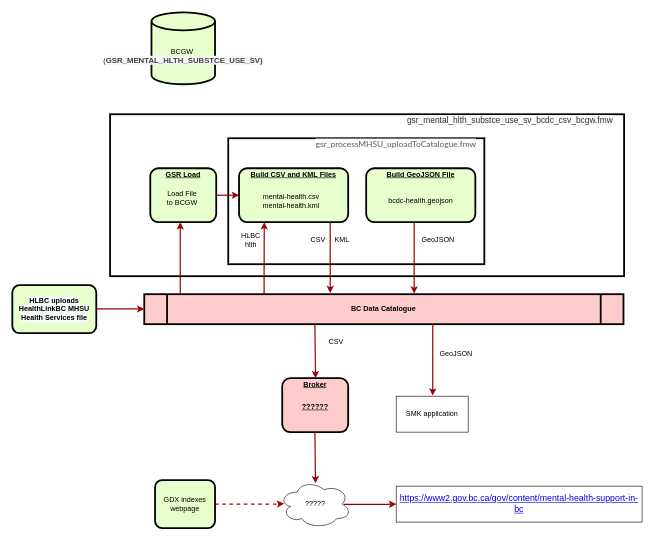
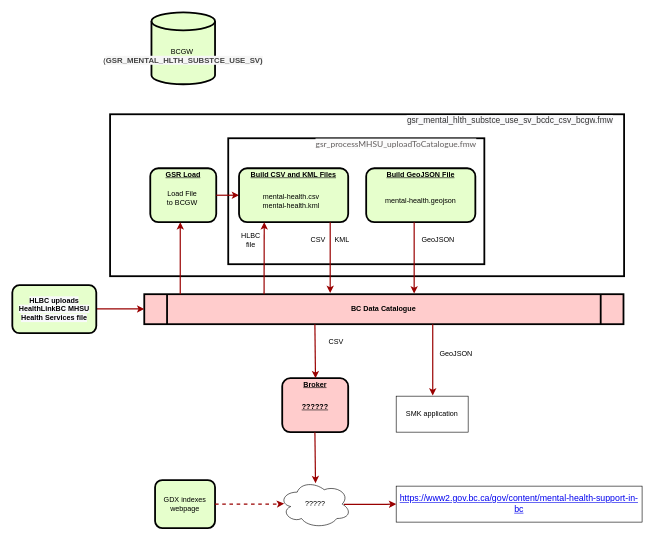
node "bcdc-health.geojson": label "bcdc-health.geojson" -> "mental-health.geojson"
node "HLBC hlth": label "HLBC hlth" -> "HLBC file"
